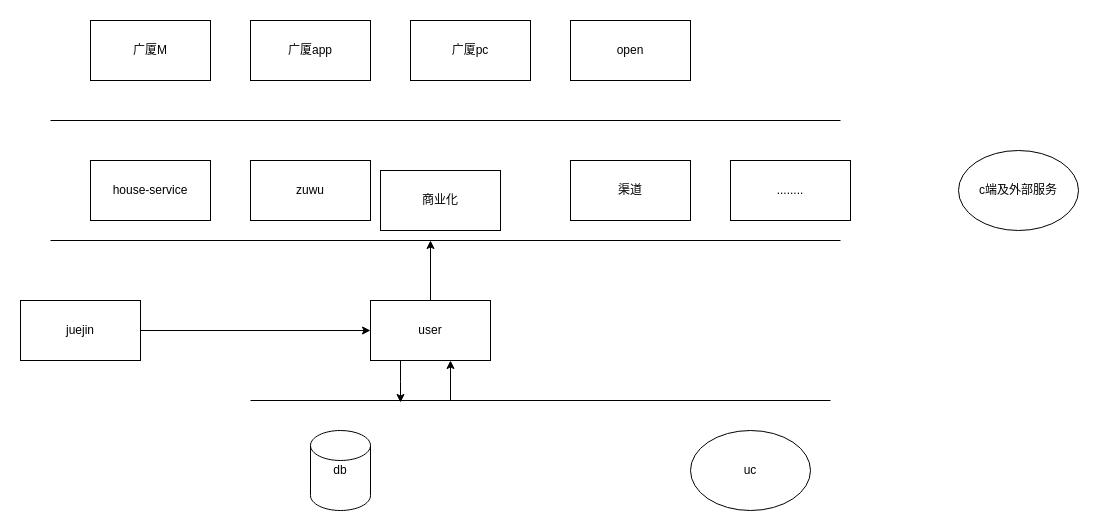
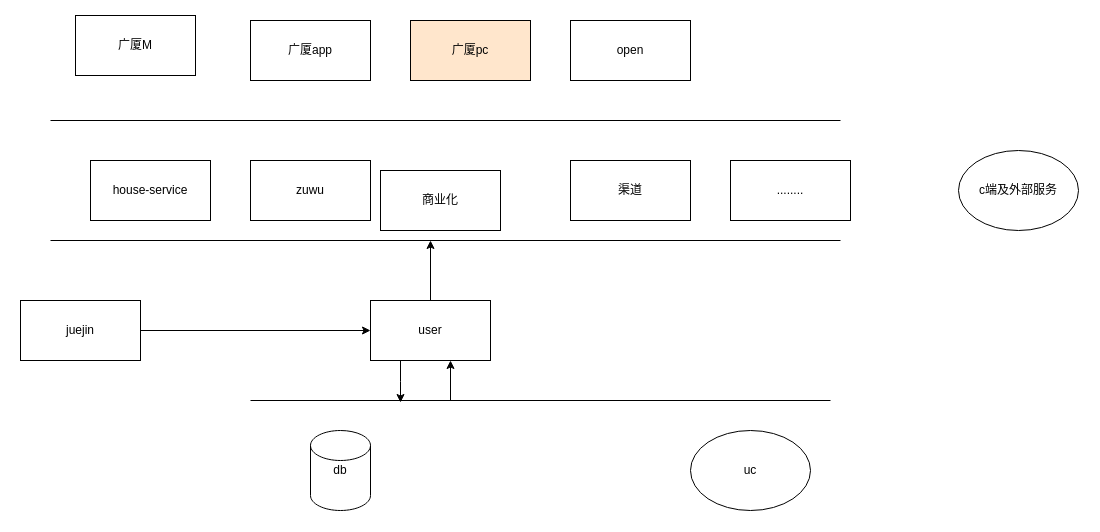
node "广厦M": moved (151, 51) -> (136, 46)
node "广厦pc": fillcolor #ffffff -> #ffe6cc
